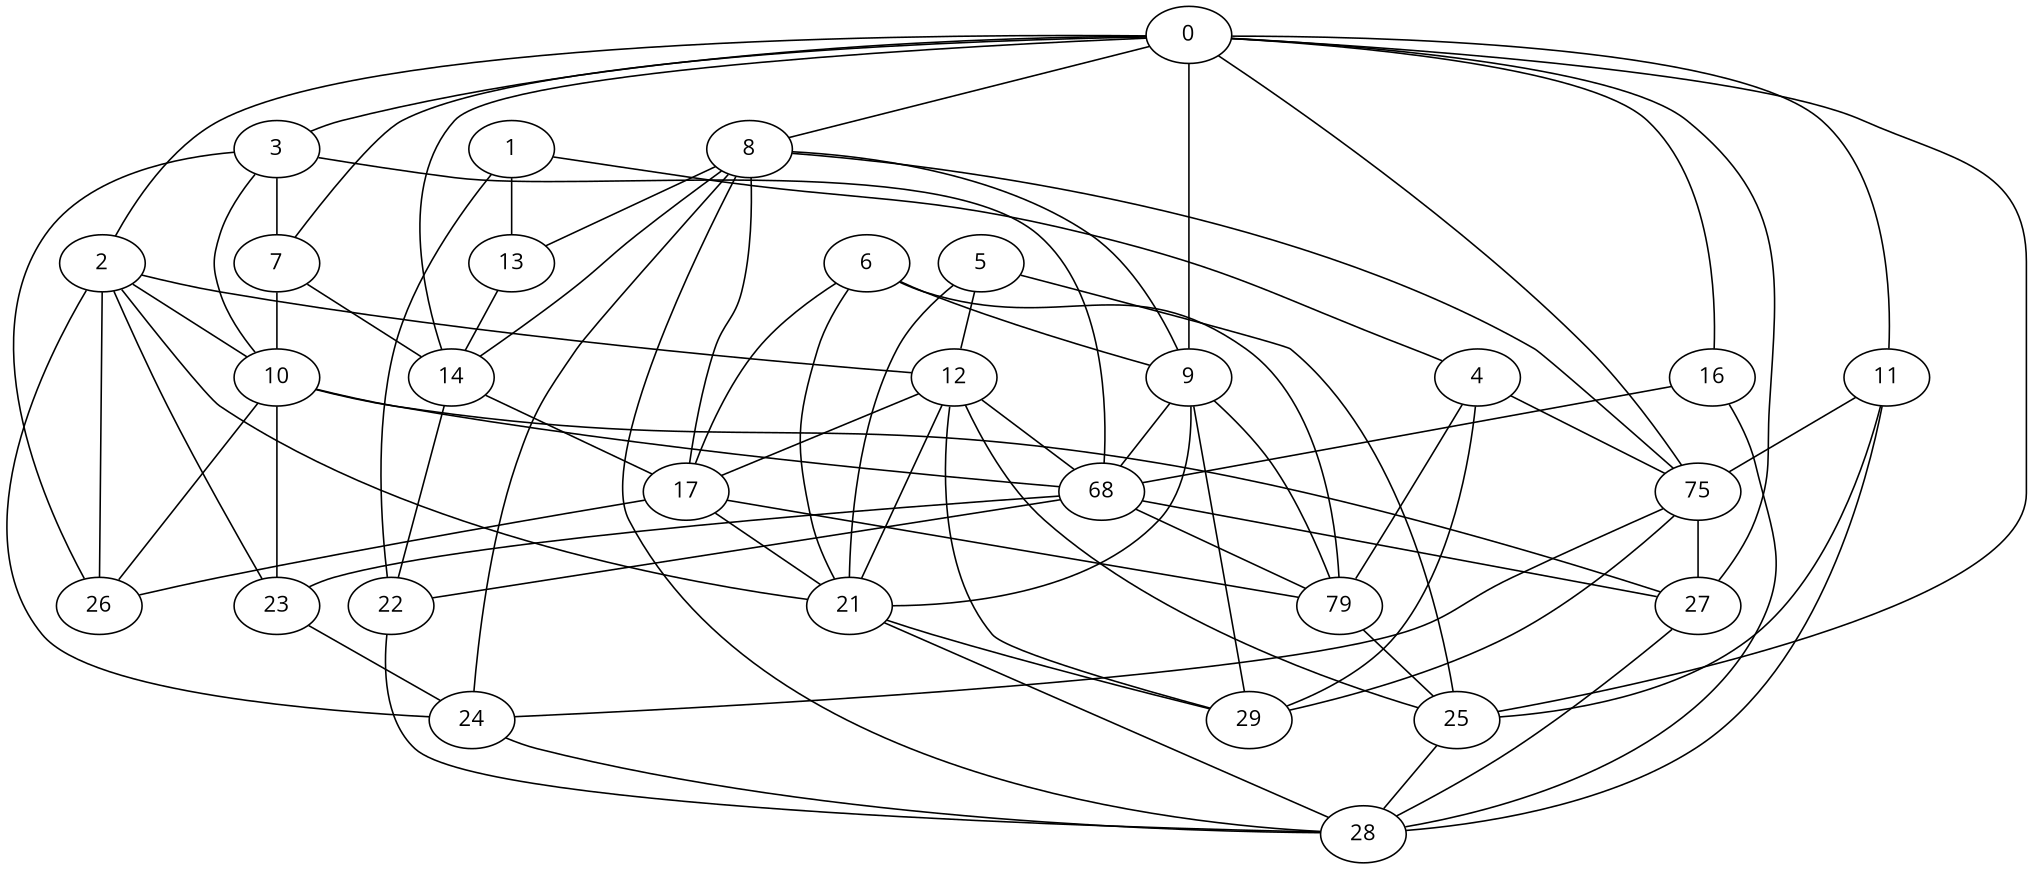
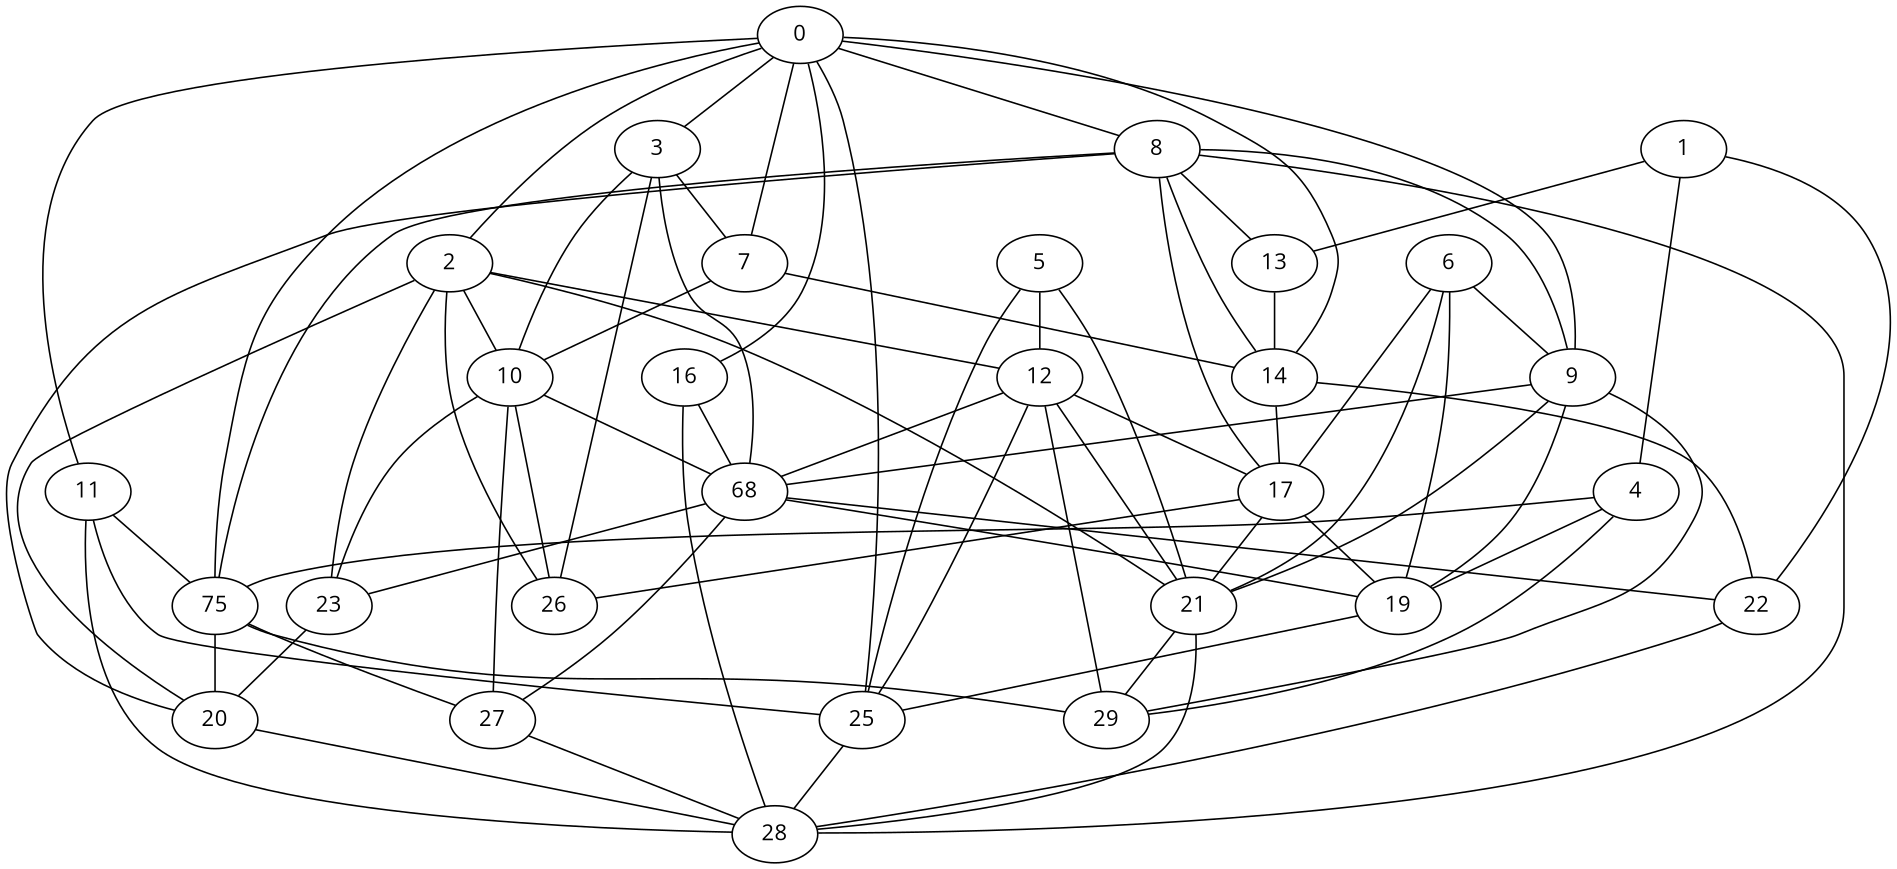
edge "0" -- "27": removed
node "79": label "79" -> "19"
node "24": label "24" -> "20"
